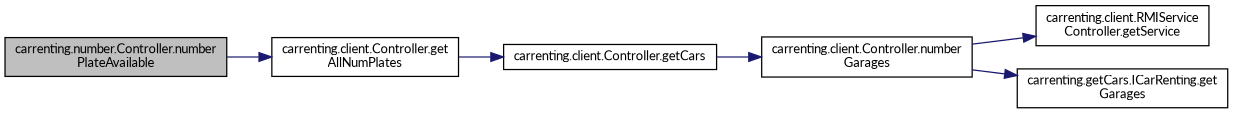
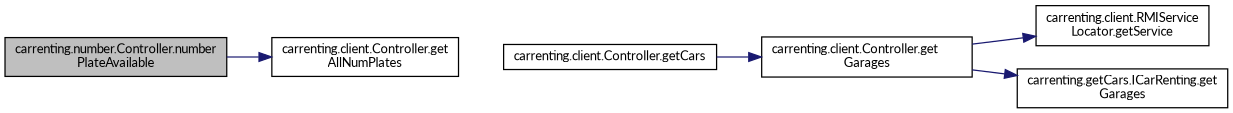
node "carrenting.client.RMIService Controller.getService": label "carrenting.client.RMIService Controller.getService" -> "carrenting.client.RMIService Locator.getService"
edge "carrenting.client.Controller.get AllNumPlates" -> "carrenting.client.Controller.getCars": removed
node "carrenting.client.Controller.number Garages": label "carrenting.client.Controller.number Garages" -> "carrenting.client.Controller.get Garages"
